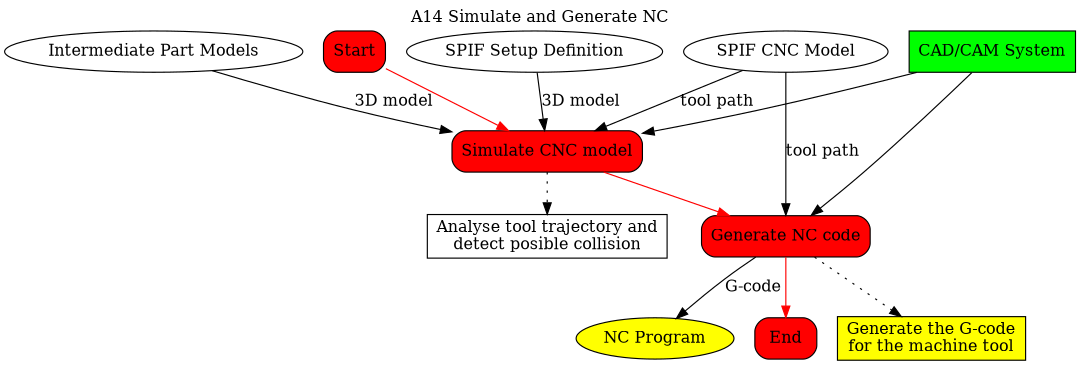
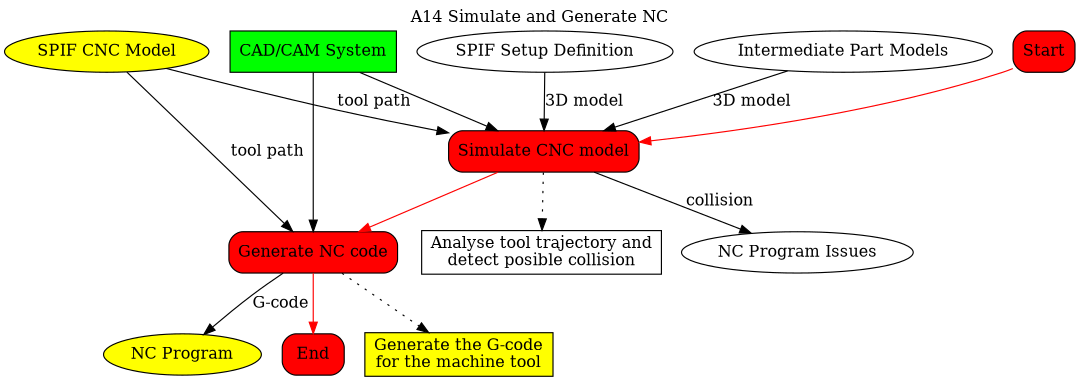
node "SPIF CNC Model": fillcolor white -> yellow
node "NC Program Issues": added
